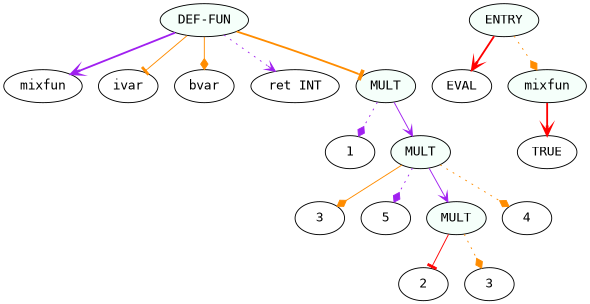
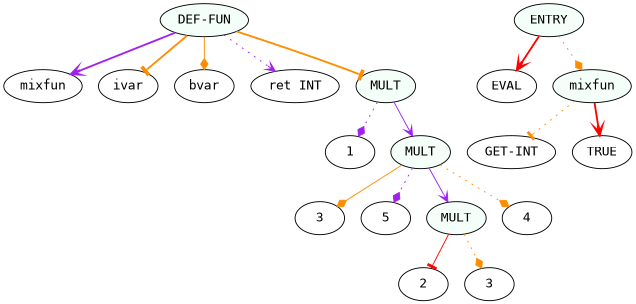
edge "DEF-FUN" -> "ivar": style solid -> bold
node "GET-INT": added
